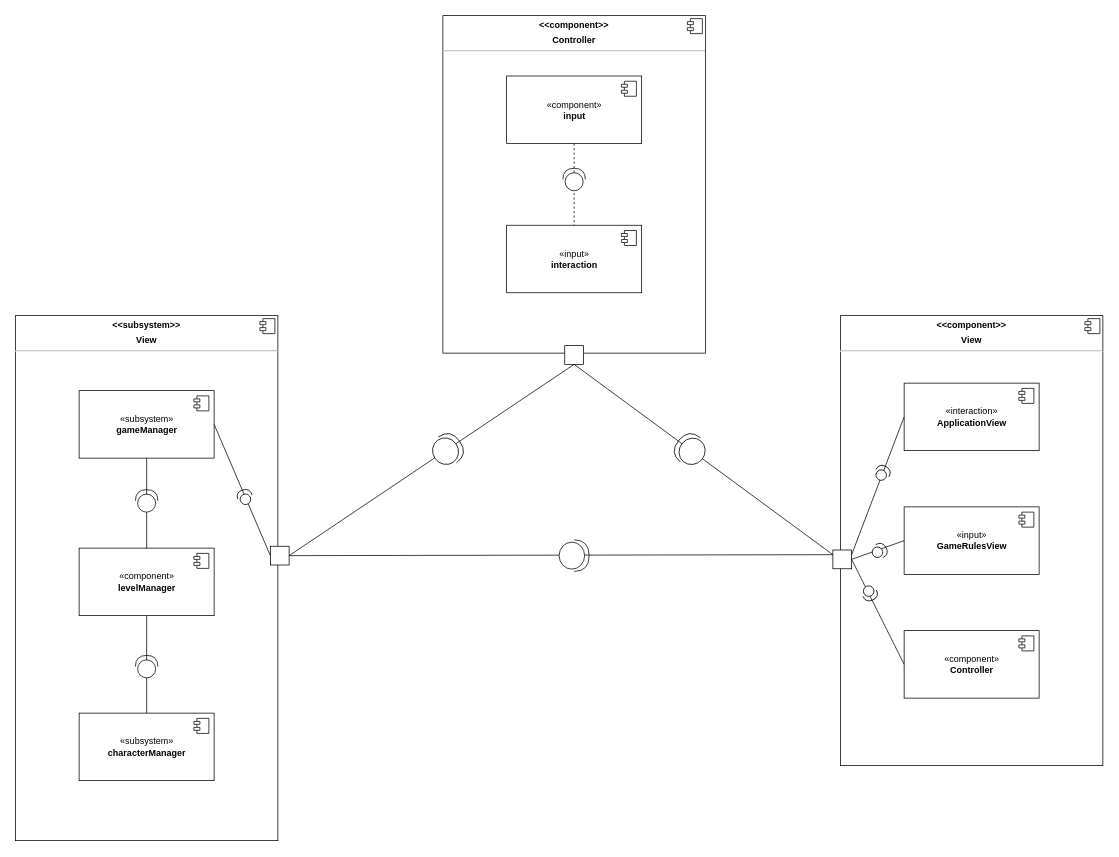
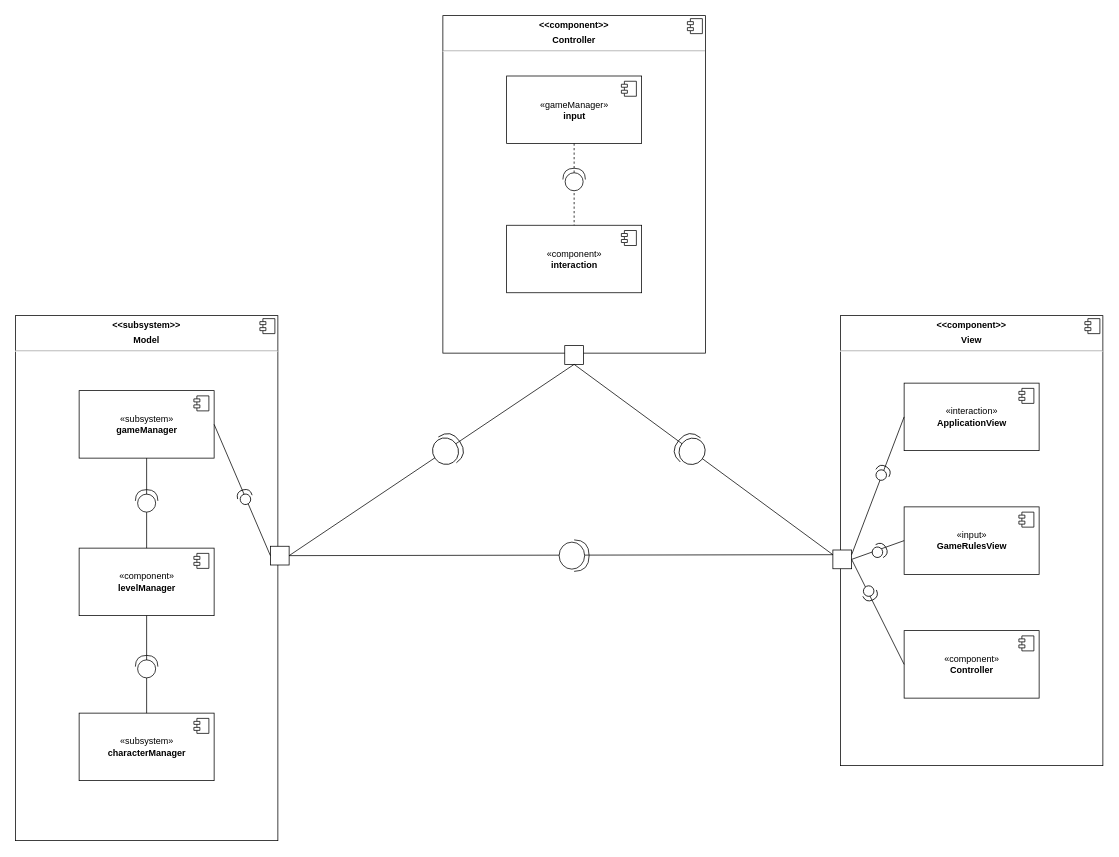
node "«component» input": label "«component» input" -> "«gameManager» input"
node "«input» interaction": label "«input» interaction" -> "«component» interaction"
node "<<subsystem>> View": label "<<subsystem>> View" -> "<<subsystem>> Model"
